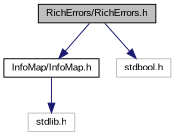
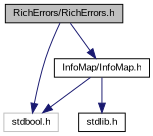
edge "InfoMap/InfoMap.h" -> "stdbool.h": added
node "stdlib.h": color grey75 -> black
